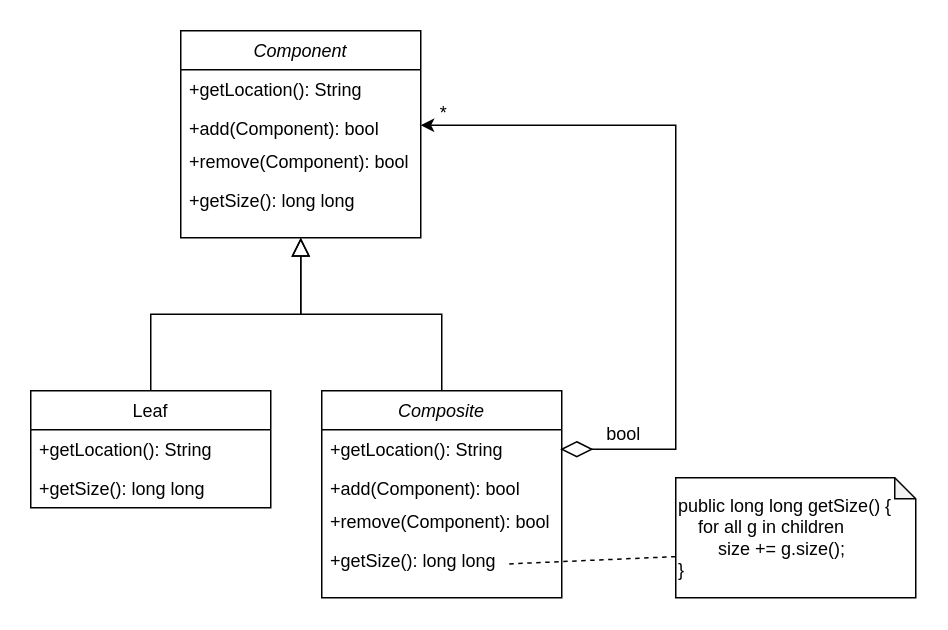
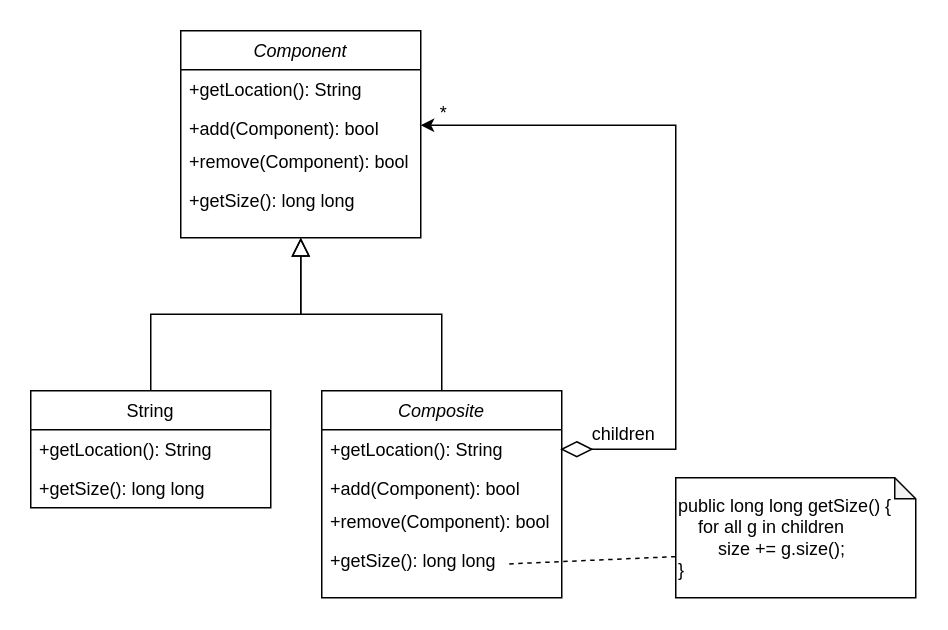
node "Leaf": label "Leaf" -> "String"
node "bool": label "bool" -> "children"
